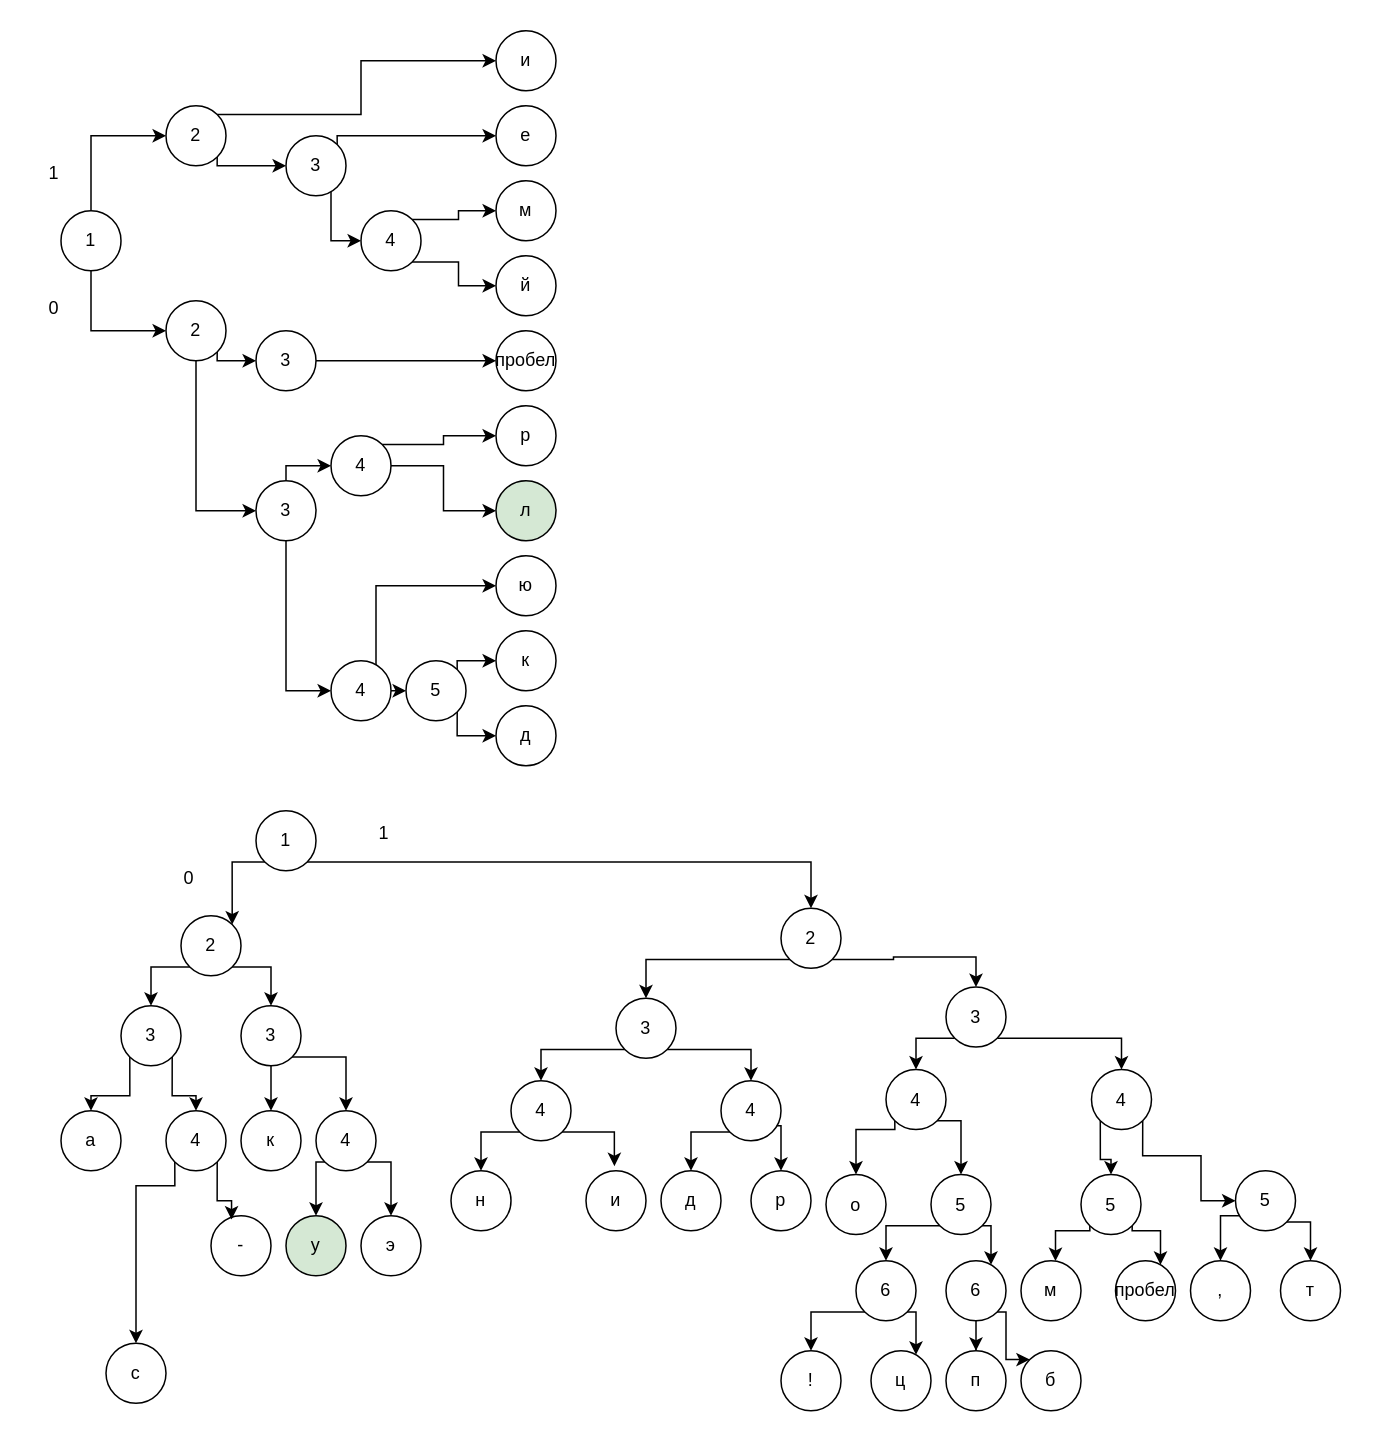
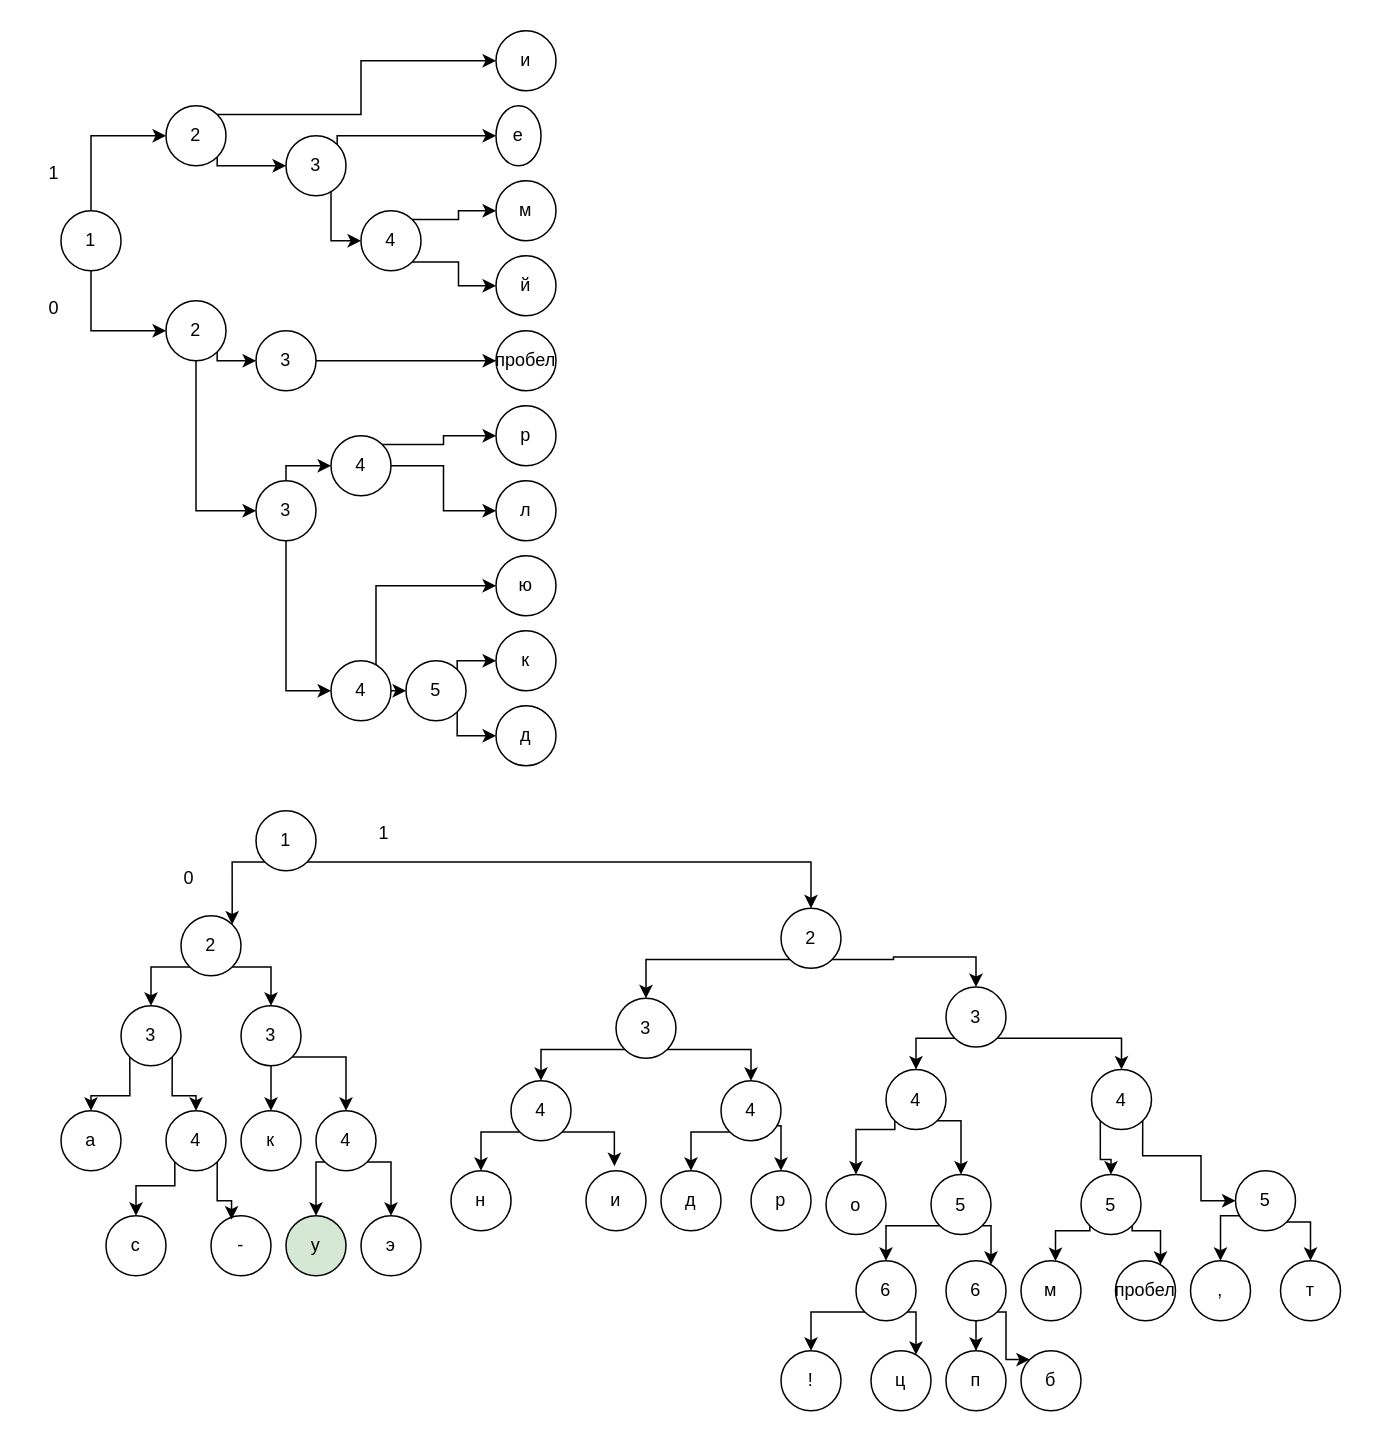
node "е": size 60x60 -> 45x60
node "л": fillcolor #d5e8d4 -> #ffffff
node "с": moved (136, 1373) -> (136, 1246)
